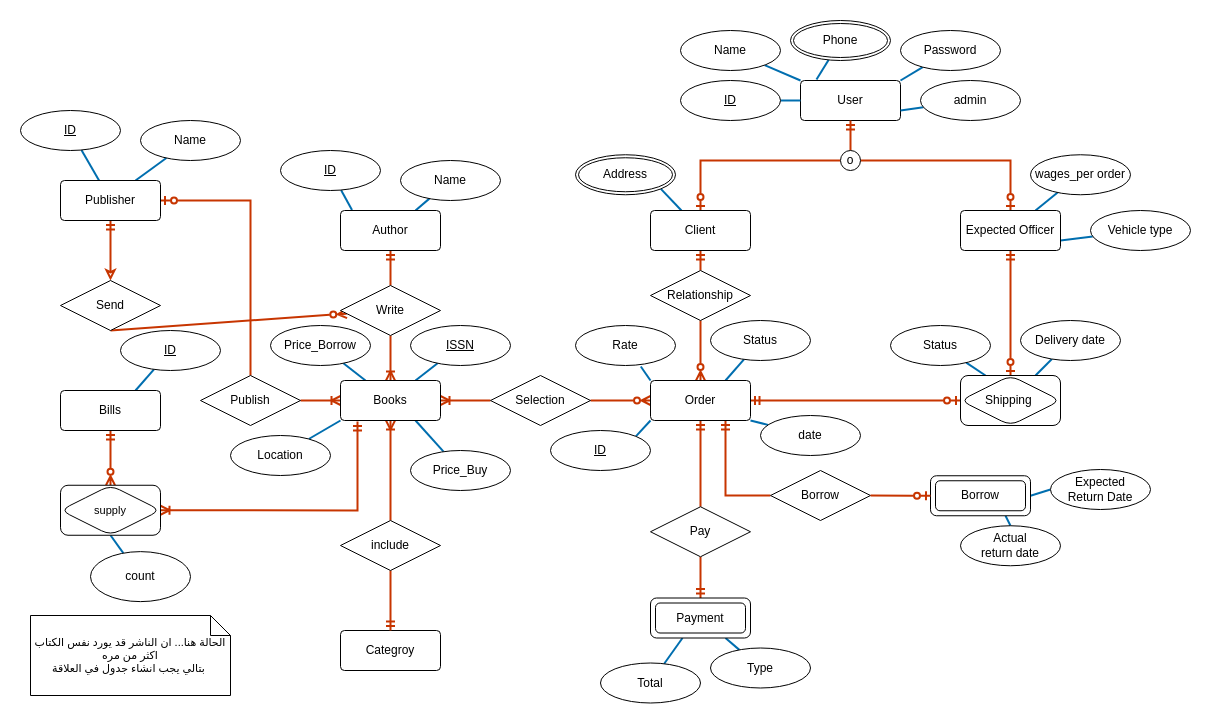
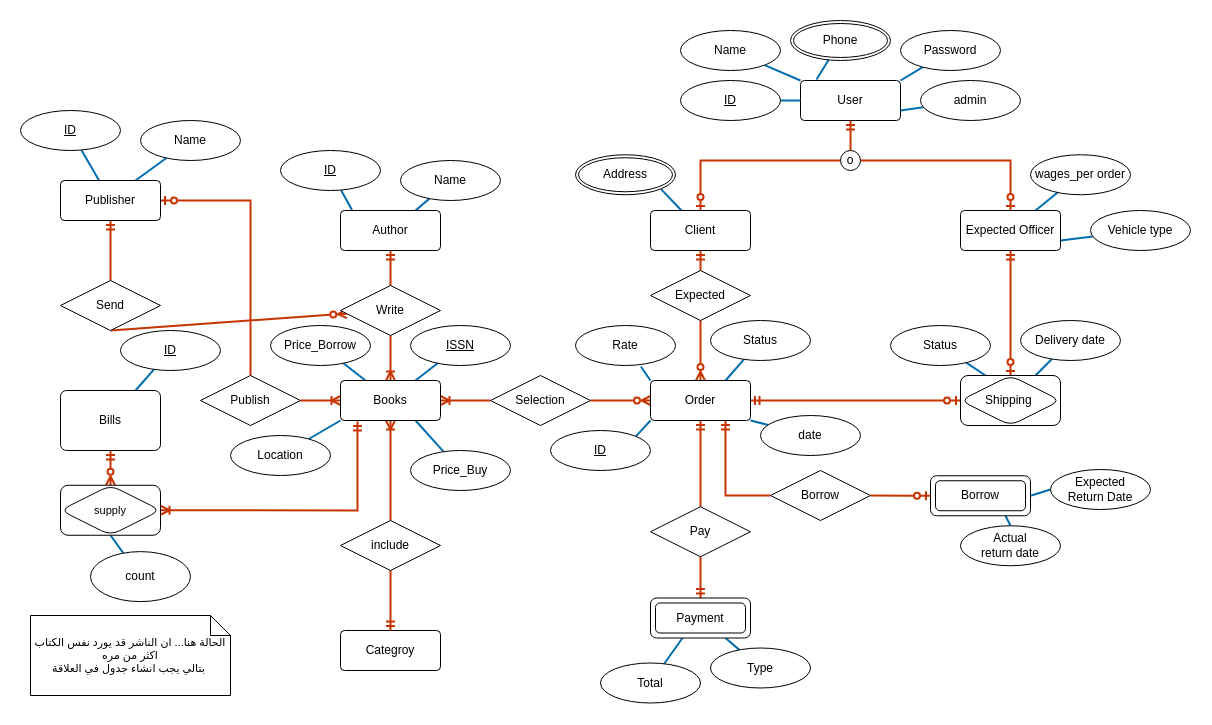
edge "Publisher" -- "Send": arrowhead classic -> none
node "Relationship": label "Relationship" -> "Expected"
node "Bills": size 100x40 -> 100x60
